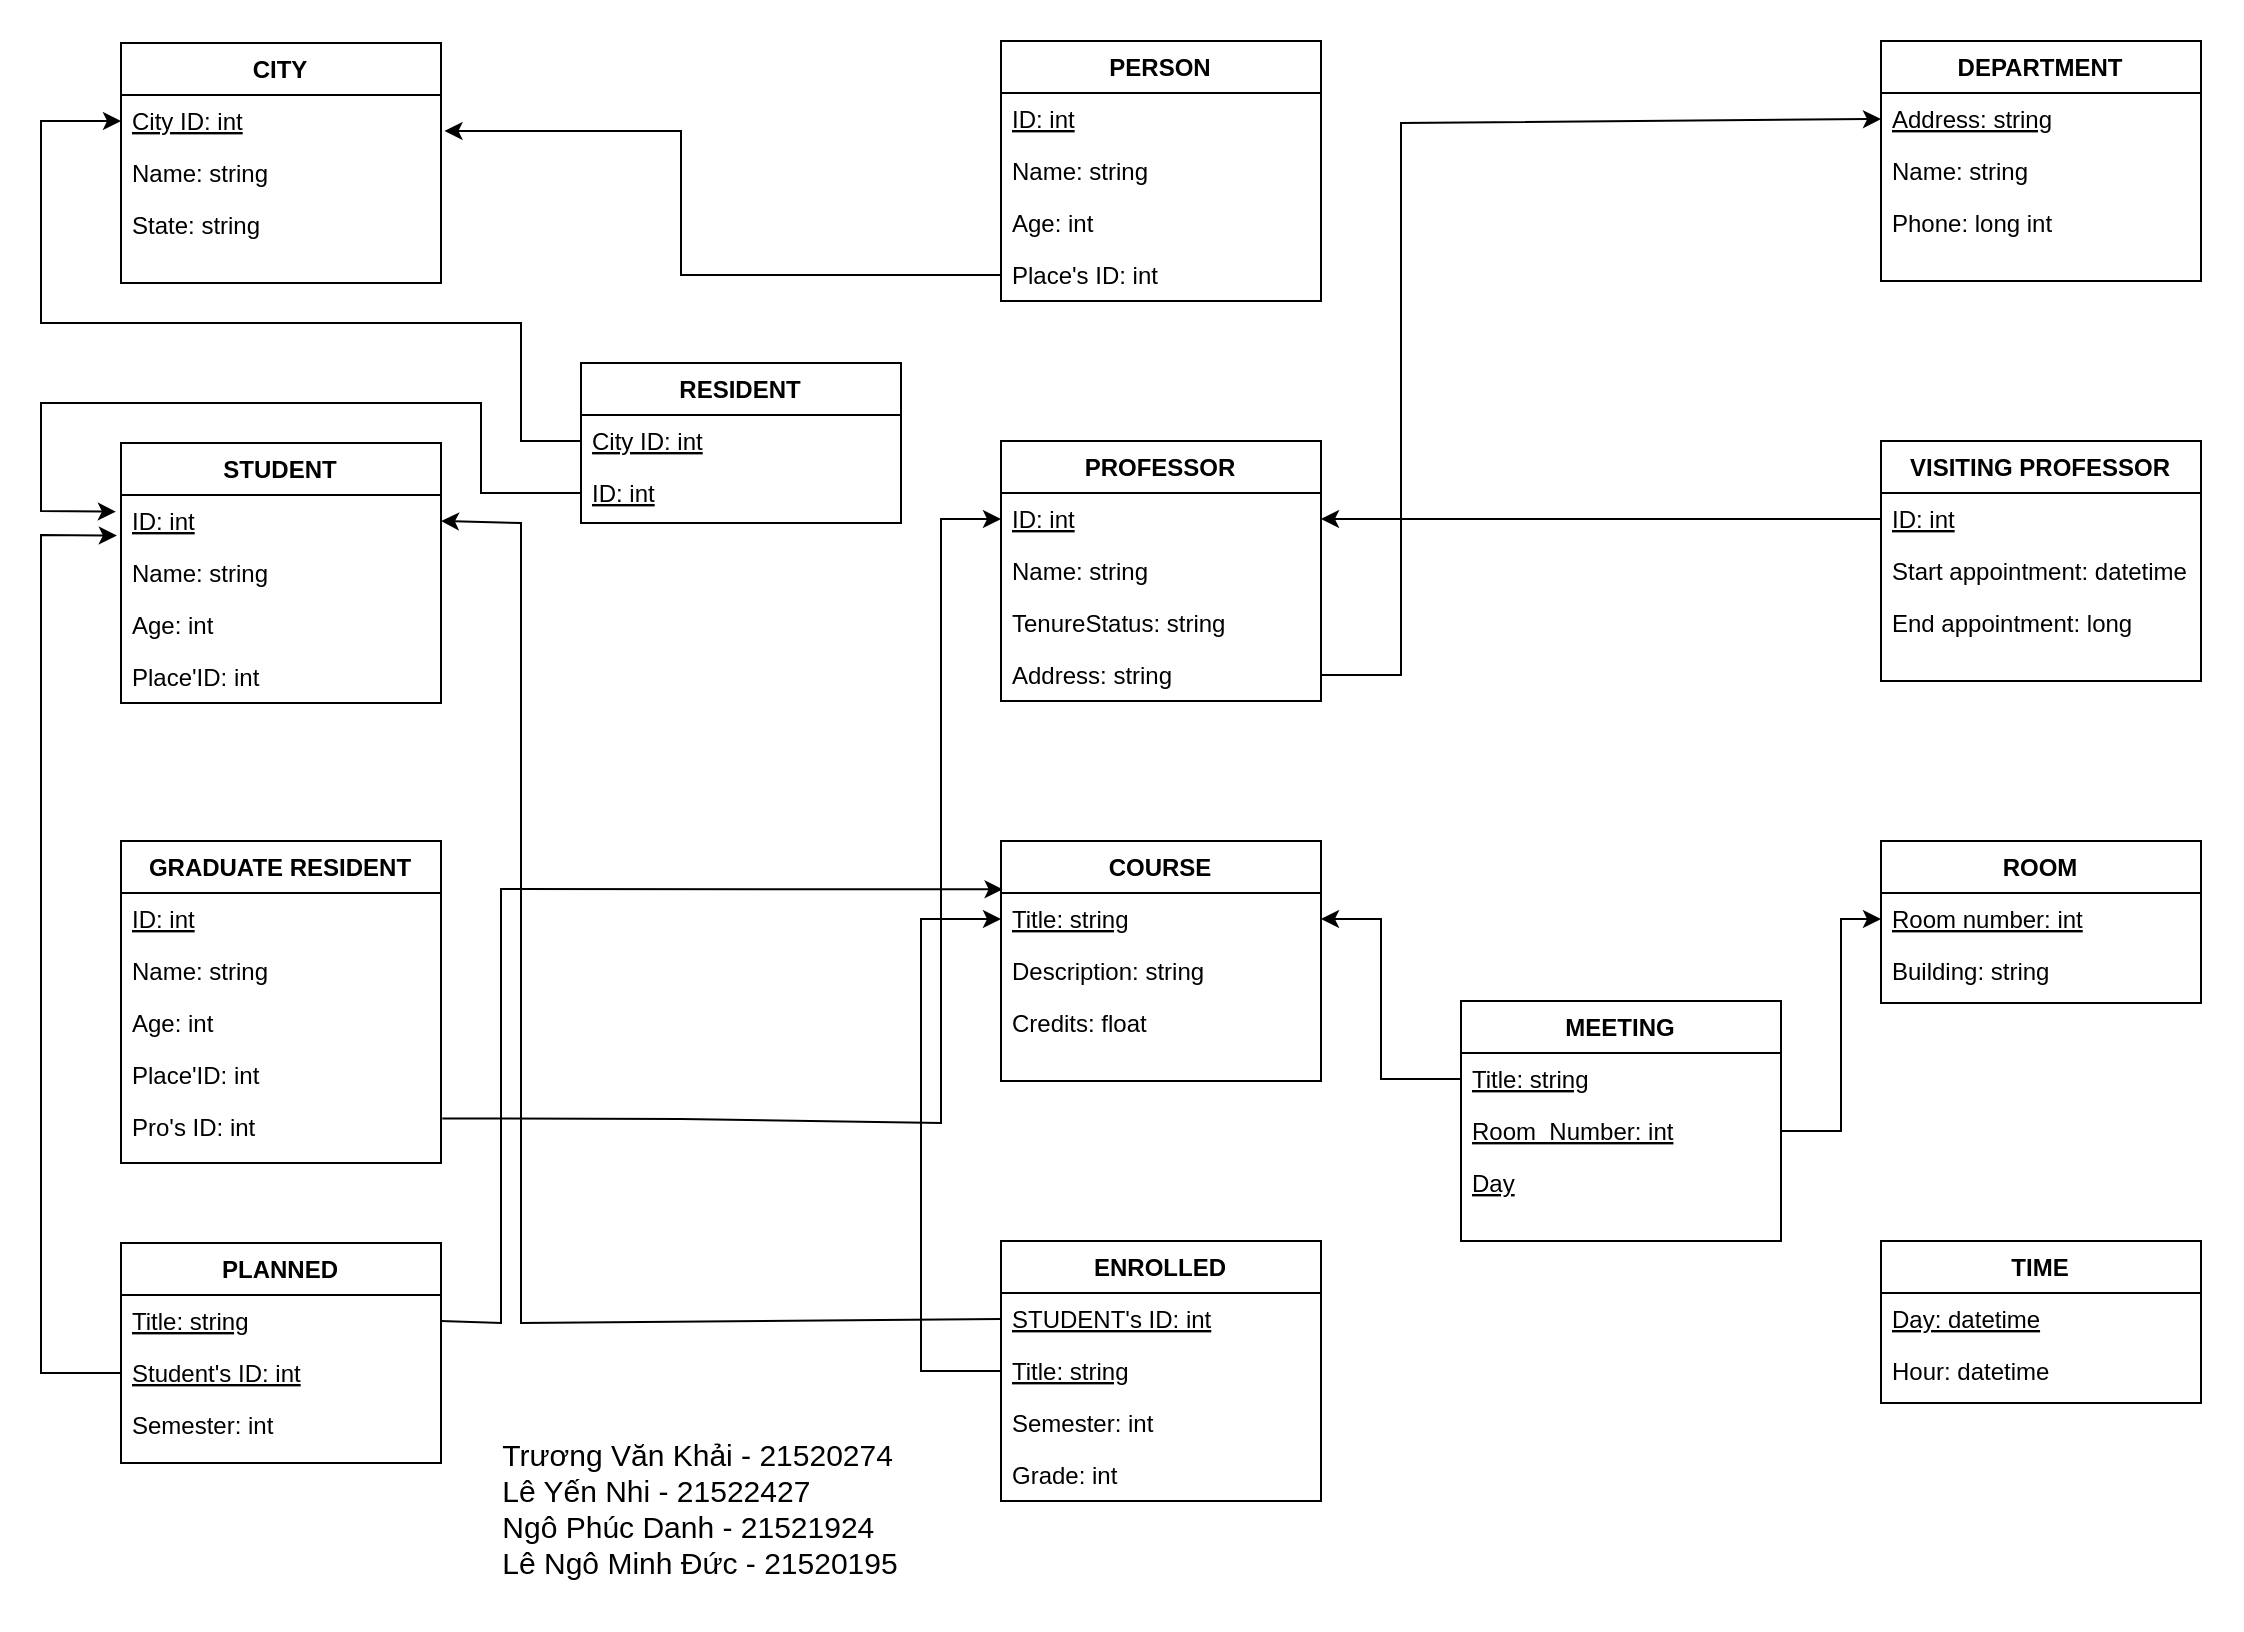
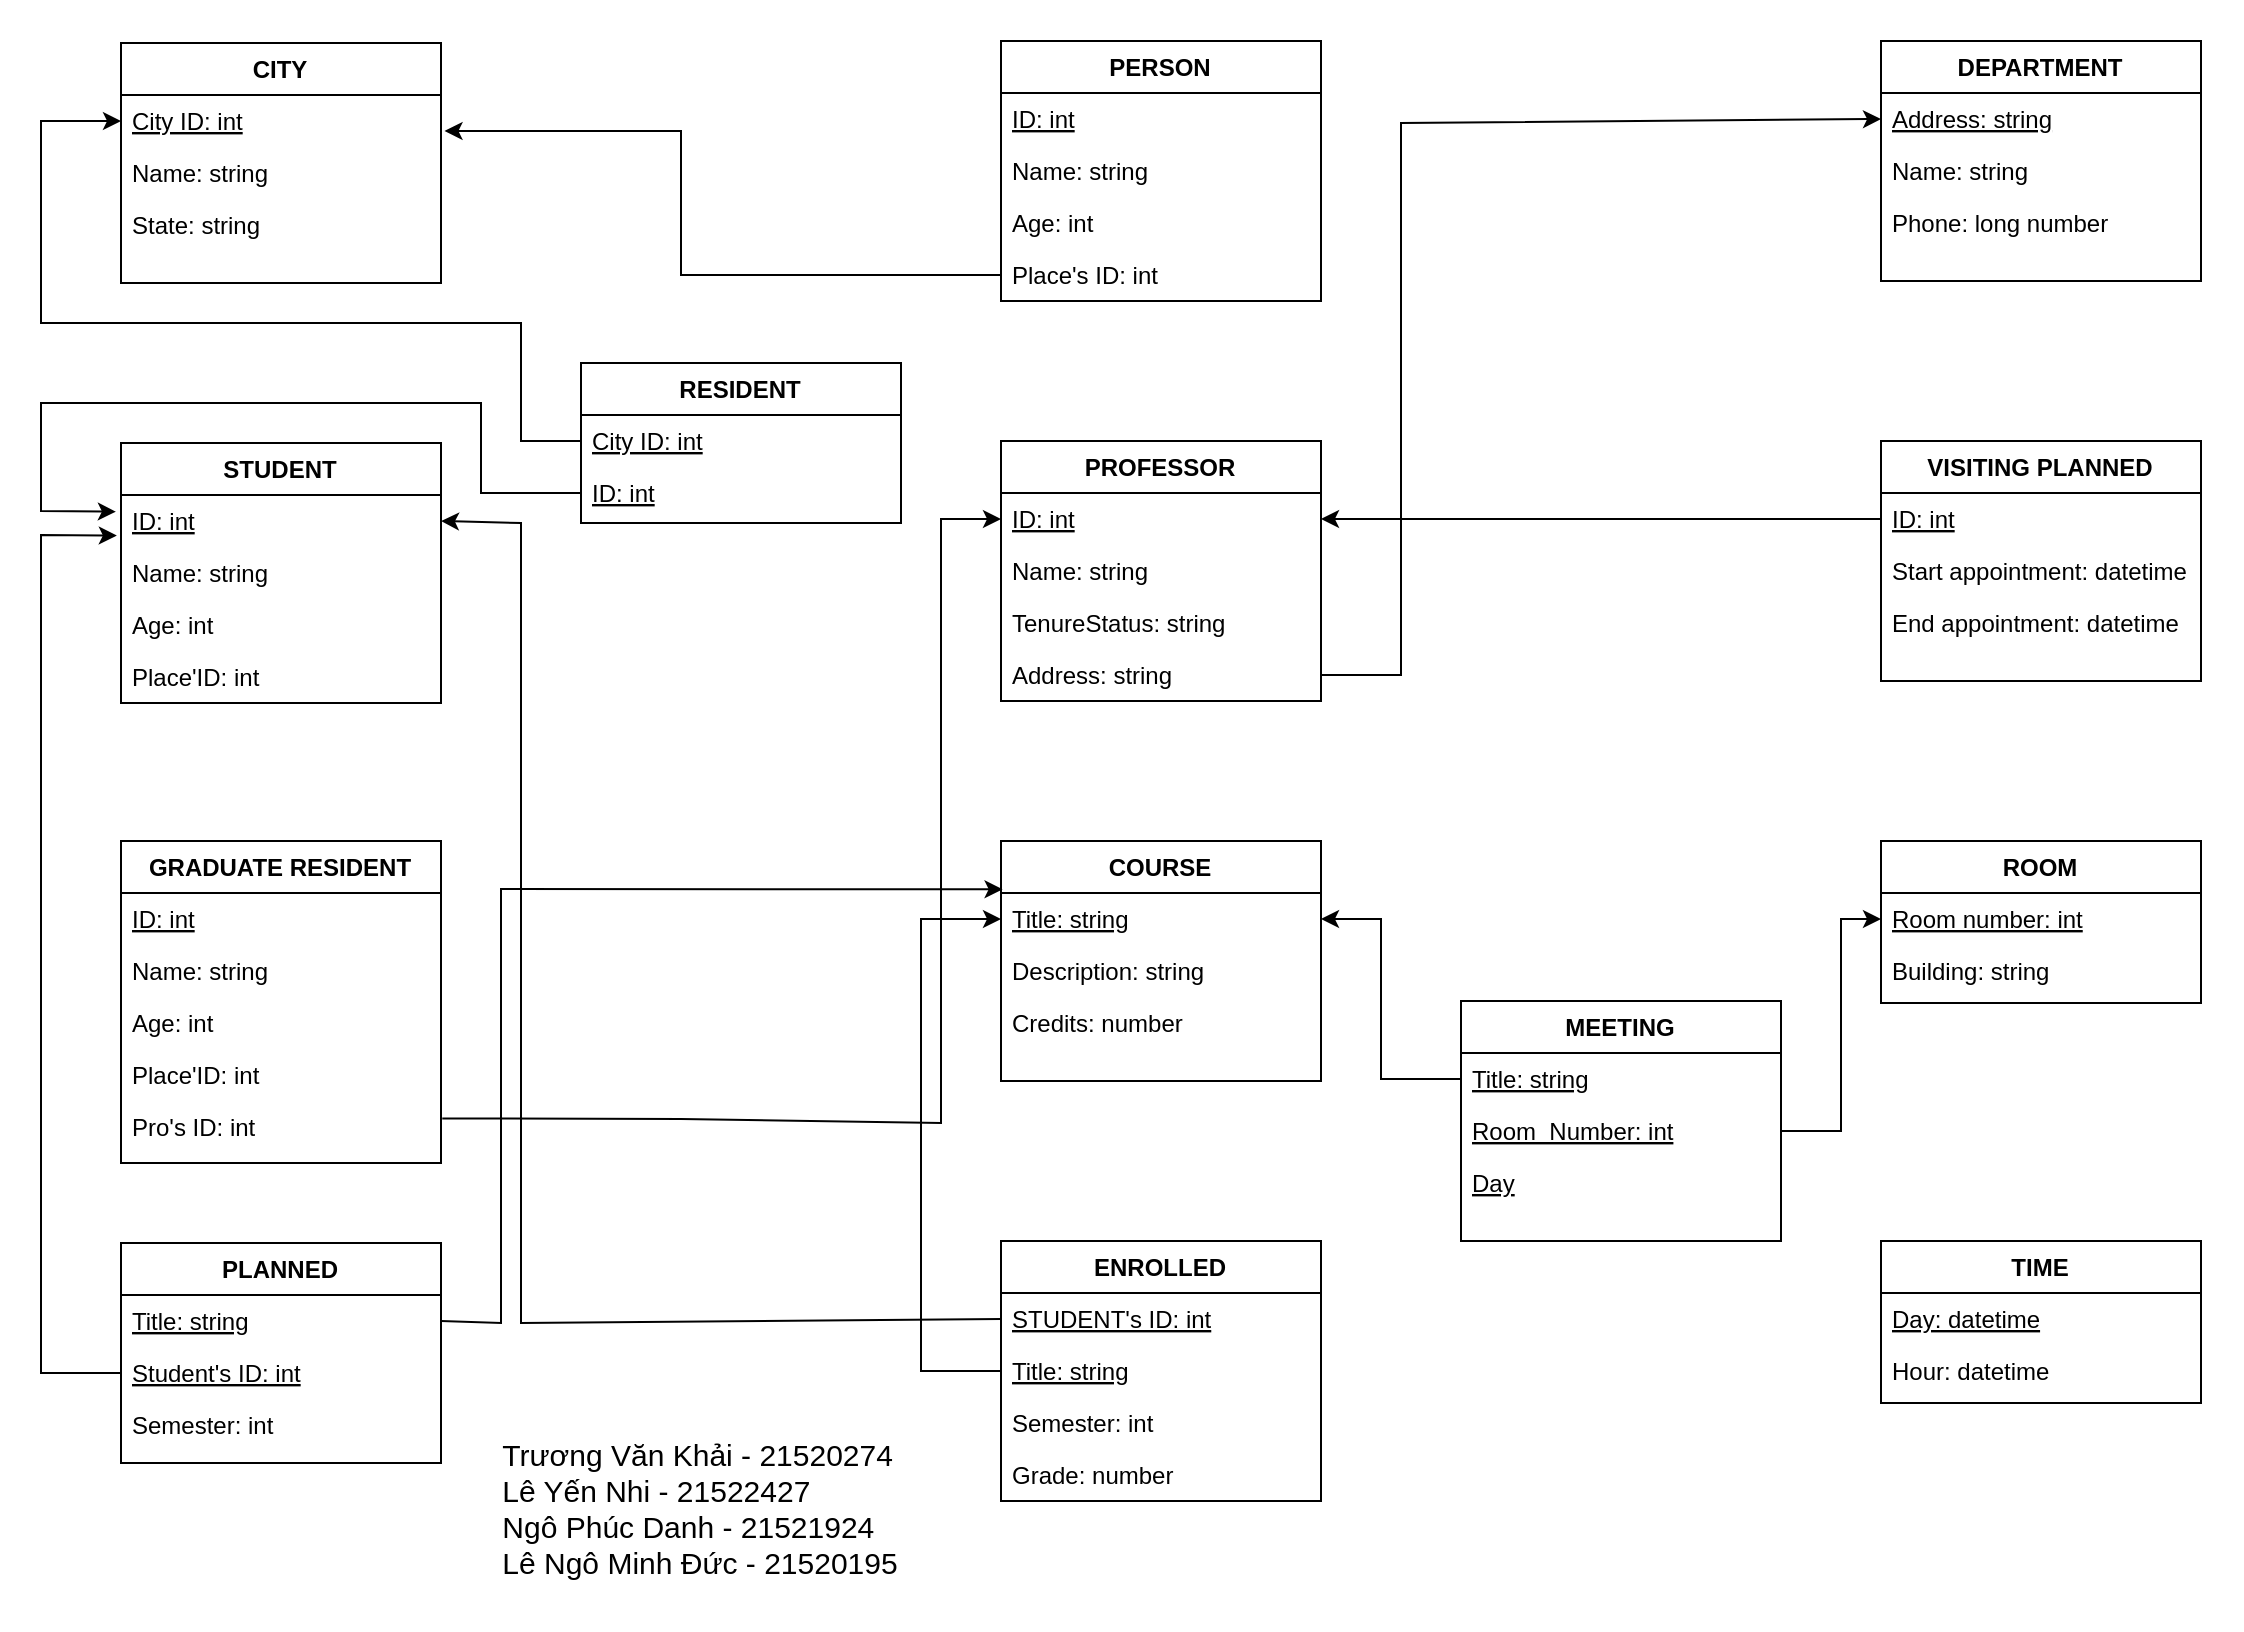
node "Phone: long int": label "Phone: long int" -> "Phone: long number"
node "VISITING PROFESSOR": label "VISITING PROFESSOR" -> "VISITING PLANNED"
node "End appointment: long": label "End appointment: long" -> "End appointment: datetime"
node "Credits: float": label "Credits: float" -> "Credits: number"
node "Grade: int": label "Grade: int" -> "Grade: number"
